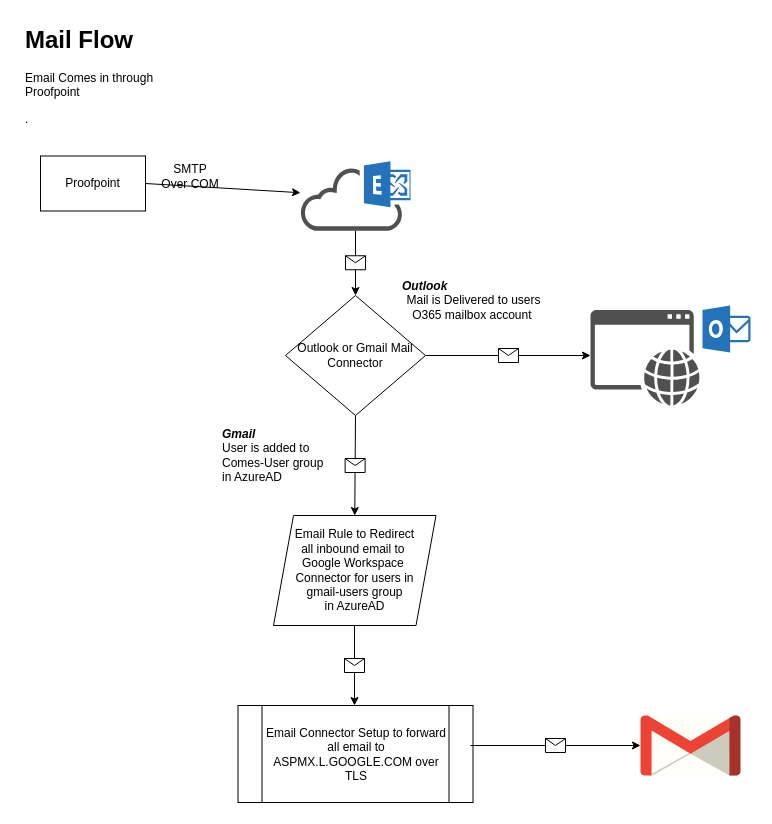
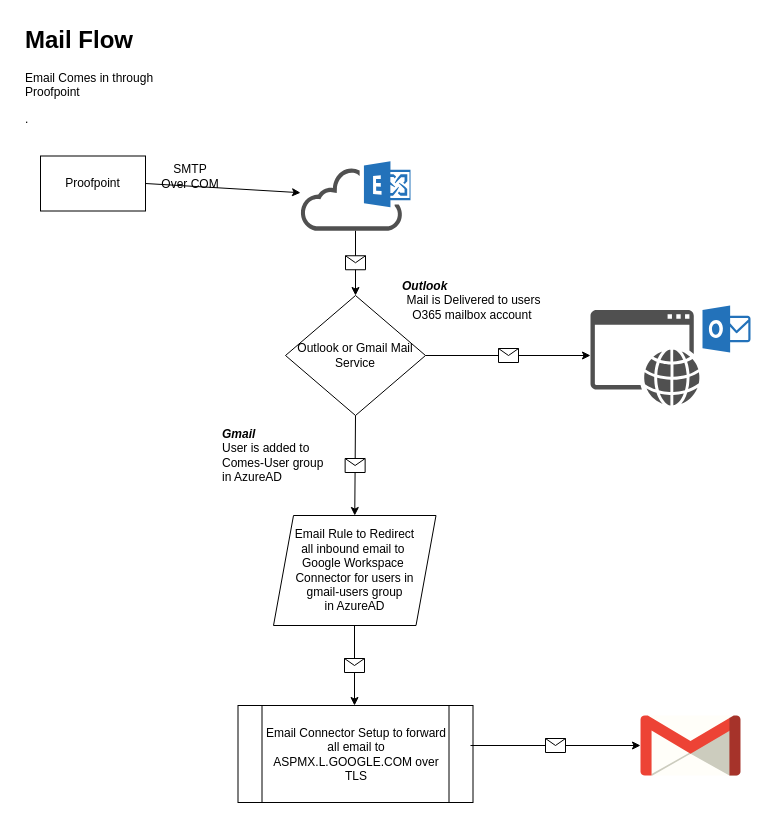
node "Outlook or Gmail Mail Connector": label "Outlook or Gmail Mail Connector" -> "Outlook or Gmail Mail Service"
